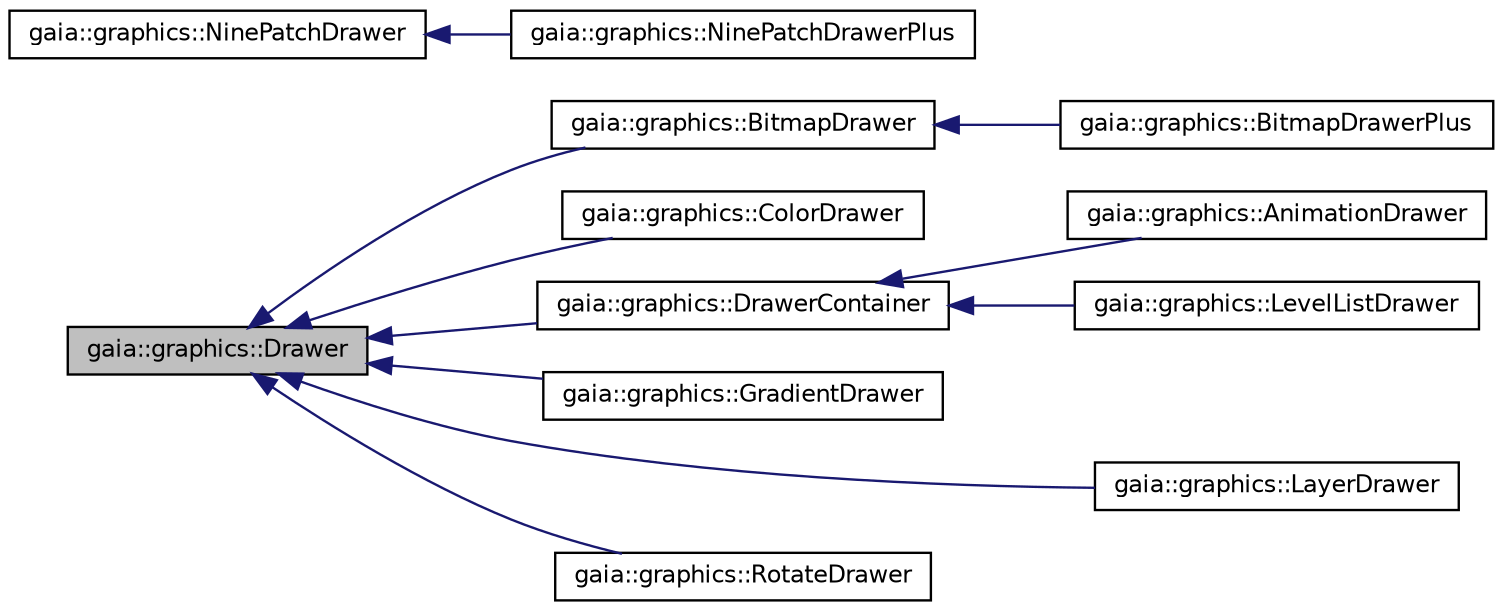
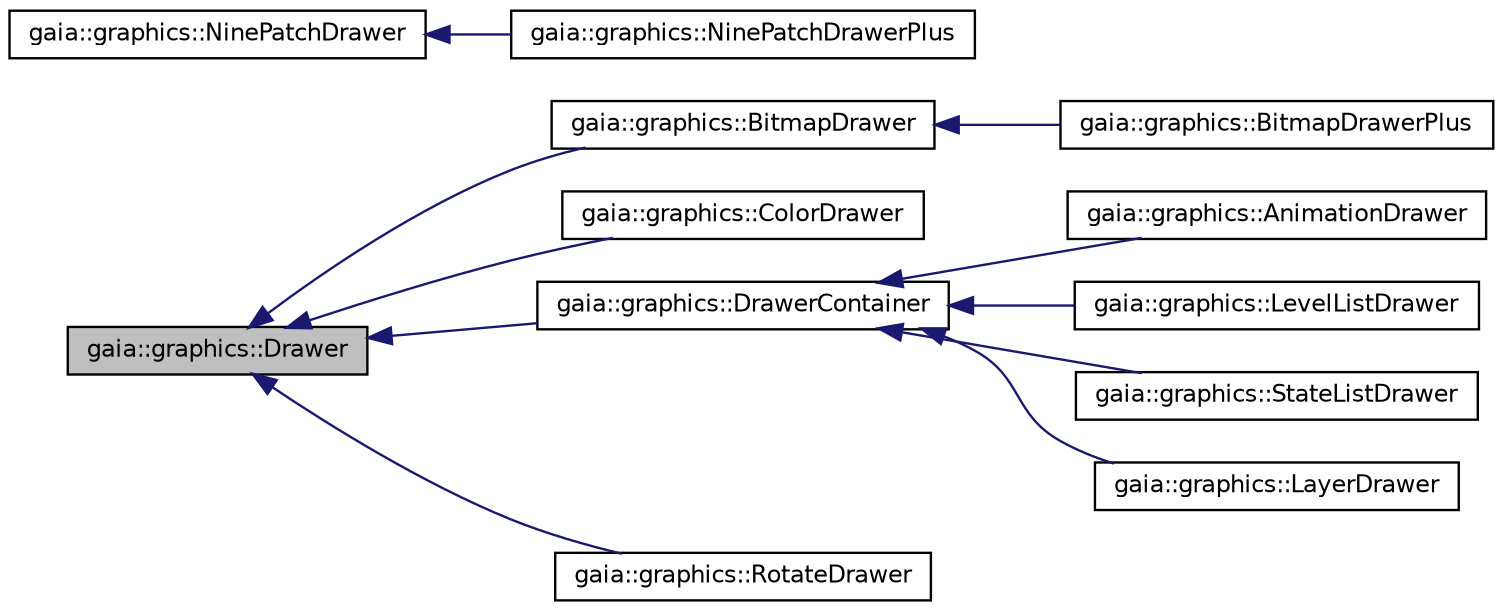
node "gaia::graphics::GradientDrawer": removed
node "gaia::graphics::StateListDrawer": added
edge "gaia::graphics::LayerDrawer" -> "gaia::graphics::Drawer": now "gaia::graphics::LayerDrawer" -> "gaia::graphics::DrawerContainer"
